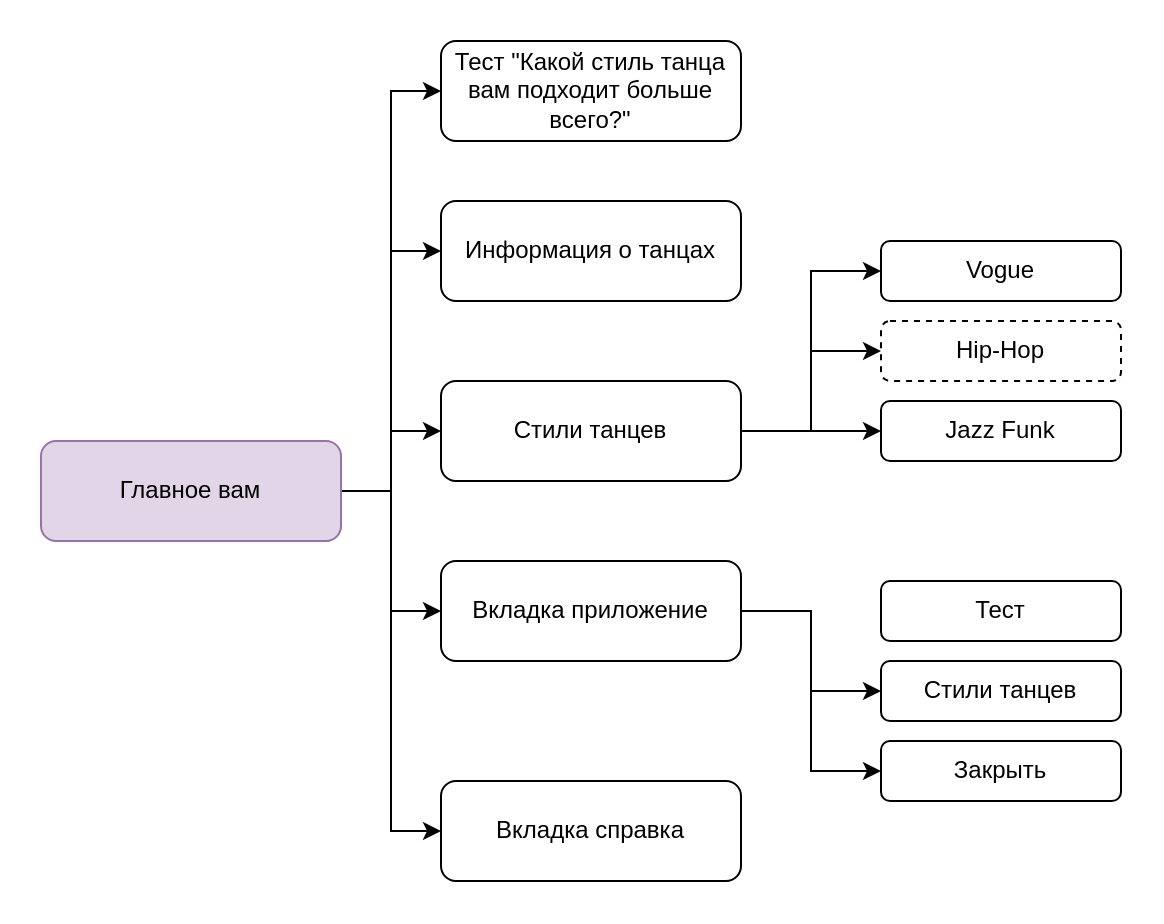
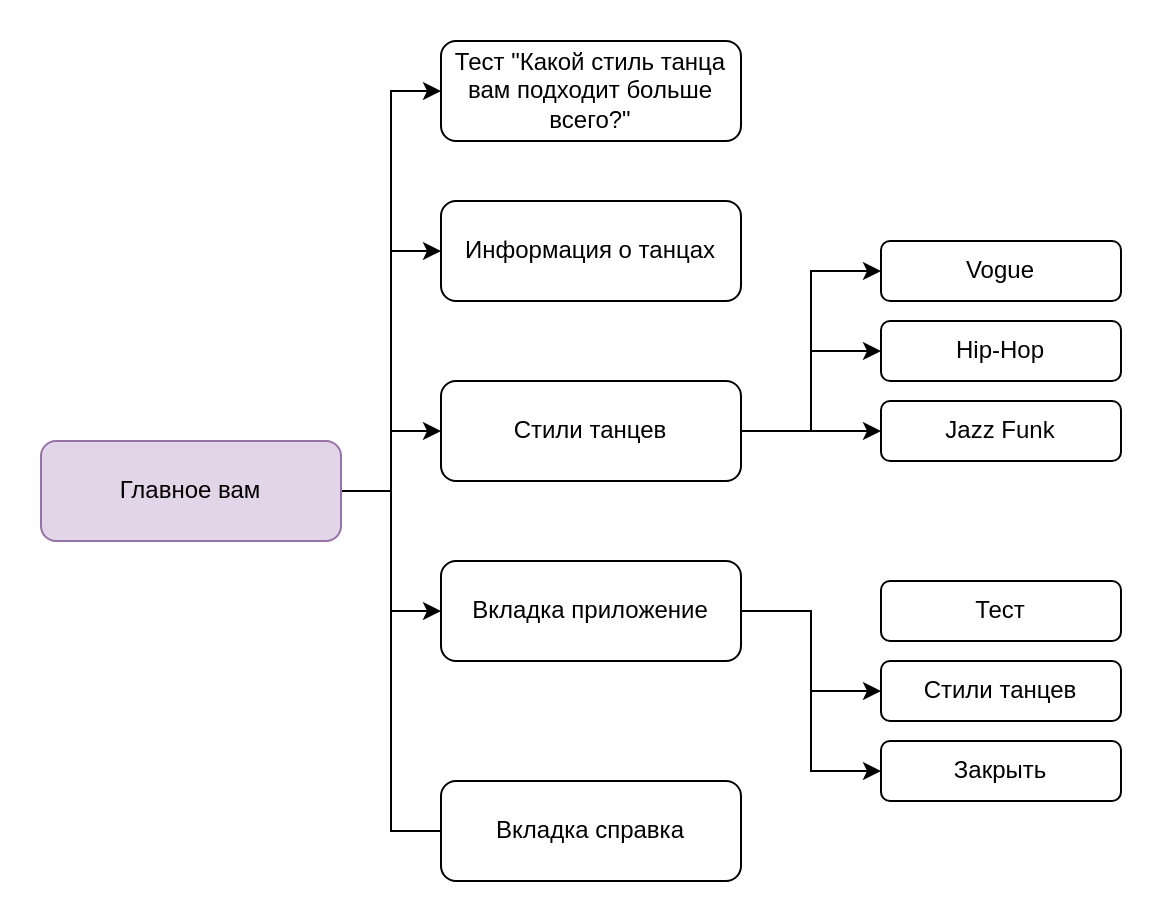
node "Hip-Hop": style dashed -> solid
edge "Главное вам" -> "Вкладка справка": arrowhead classic -> none
